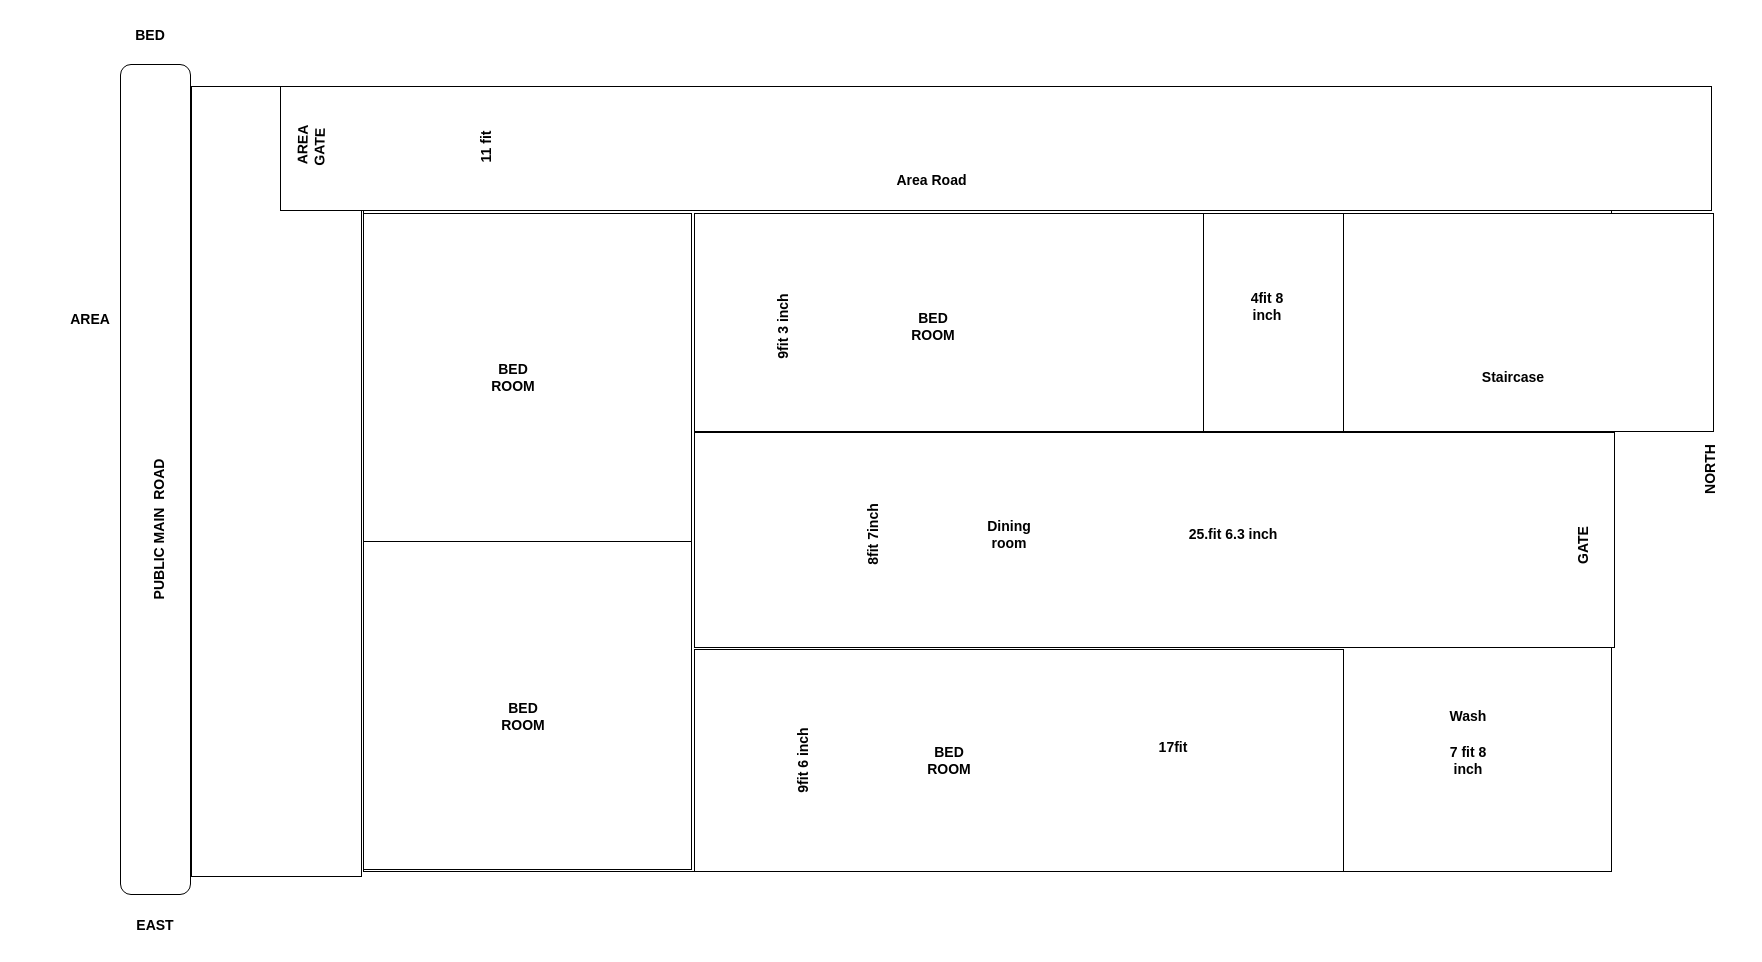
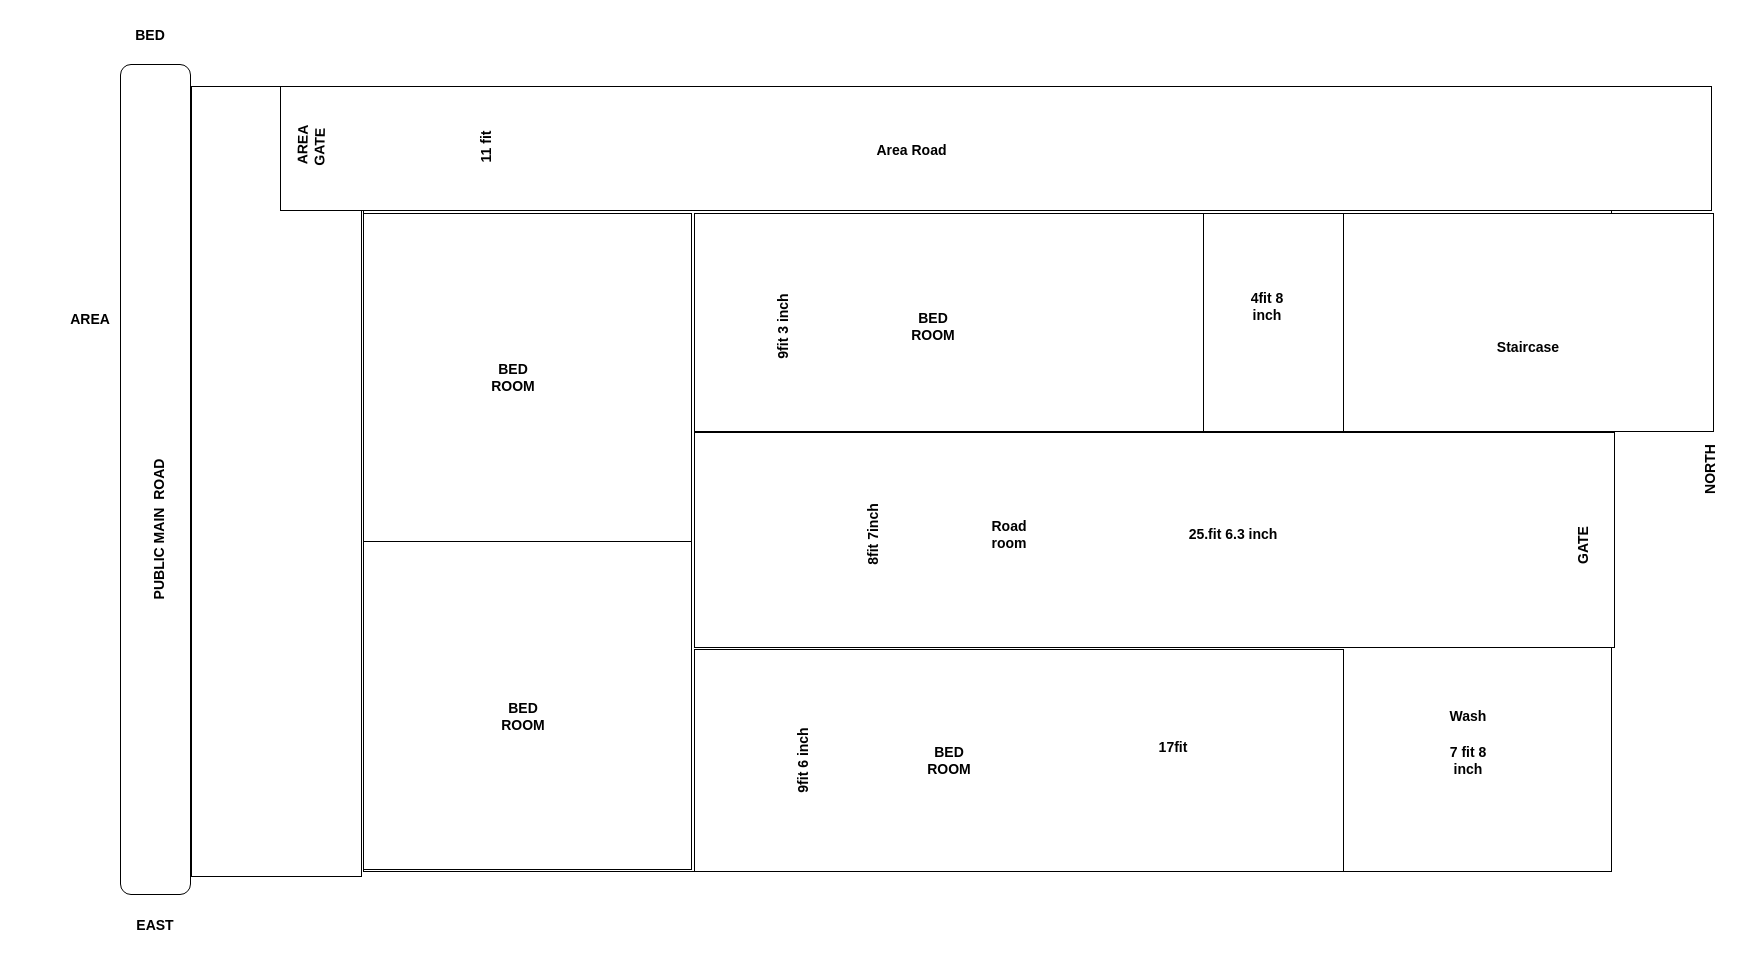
node "Area Road": moved (931, 180) -> (911, 150)
node "Staircase": moved (1514, 378) -> (1529, 348)
node "Dining room": label "Dining room" -> "Road room"
